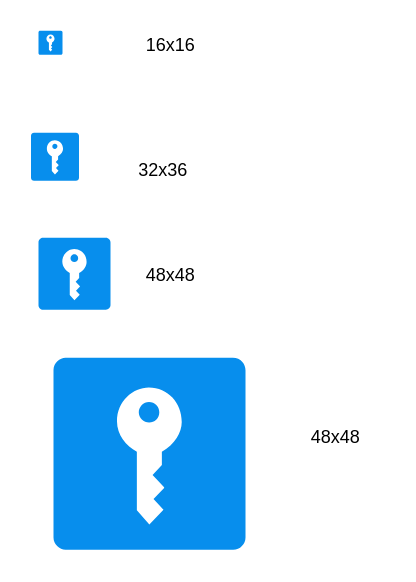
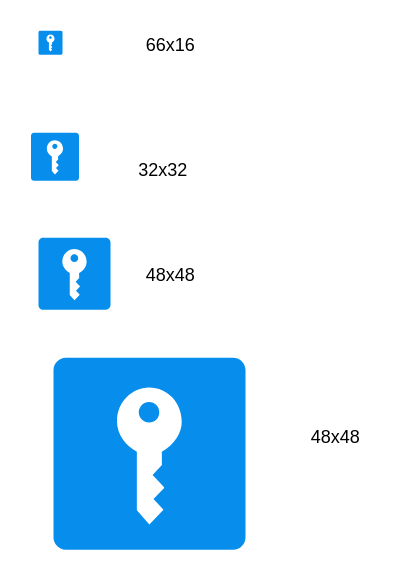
node "16x16": label "16x16" -> "66x16"
node "32x36": label "32x36" -> "32x32"
